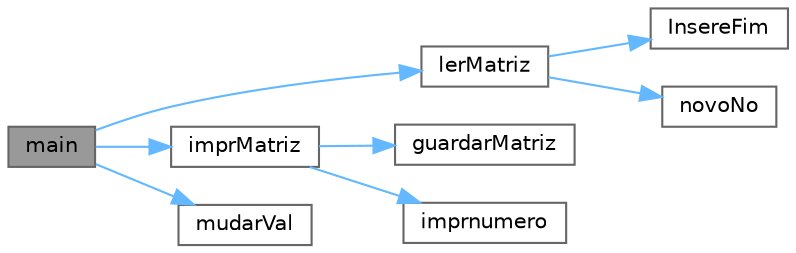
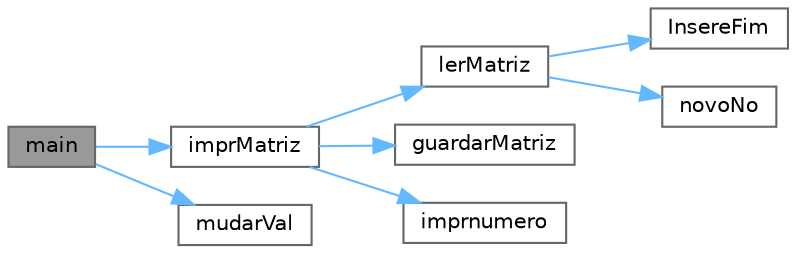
edge "main" -> "lerMatriz": now "imprMatriz" -> "lerMatriz"
